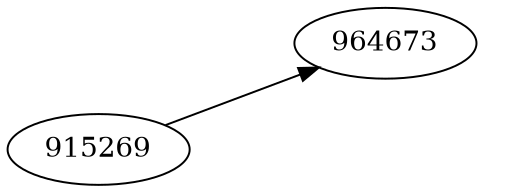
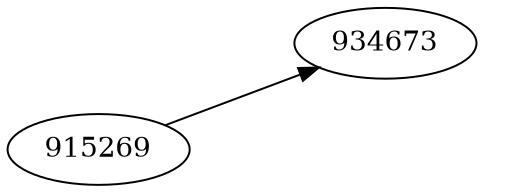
node "964673": label "964673" -> "934673"
